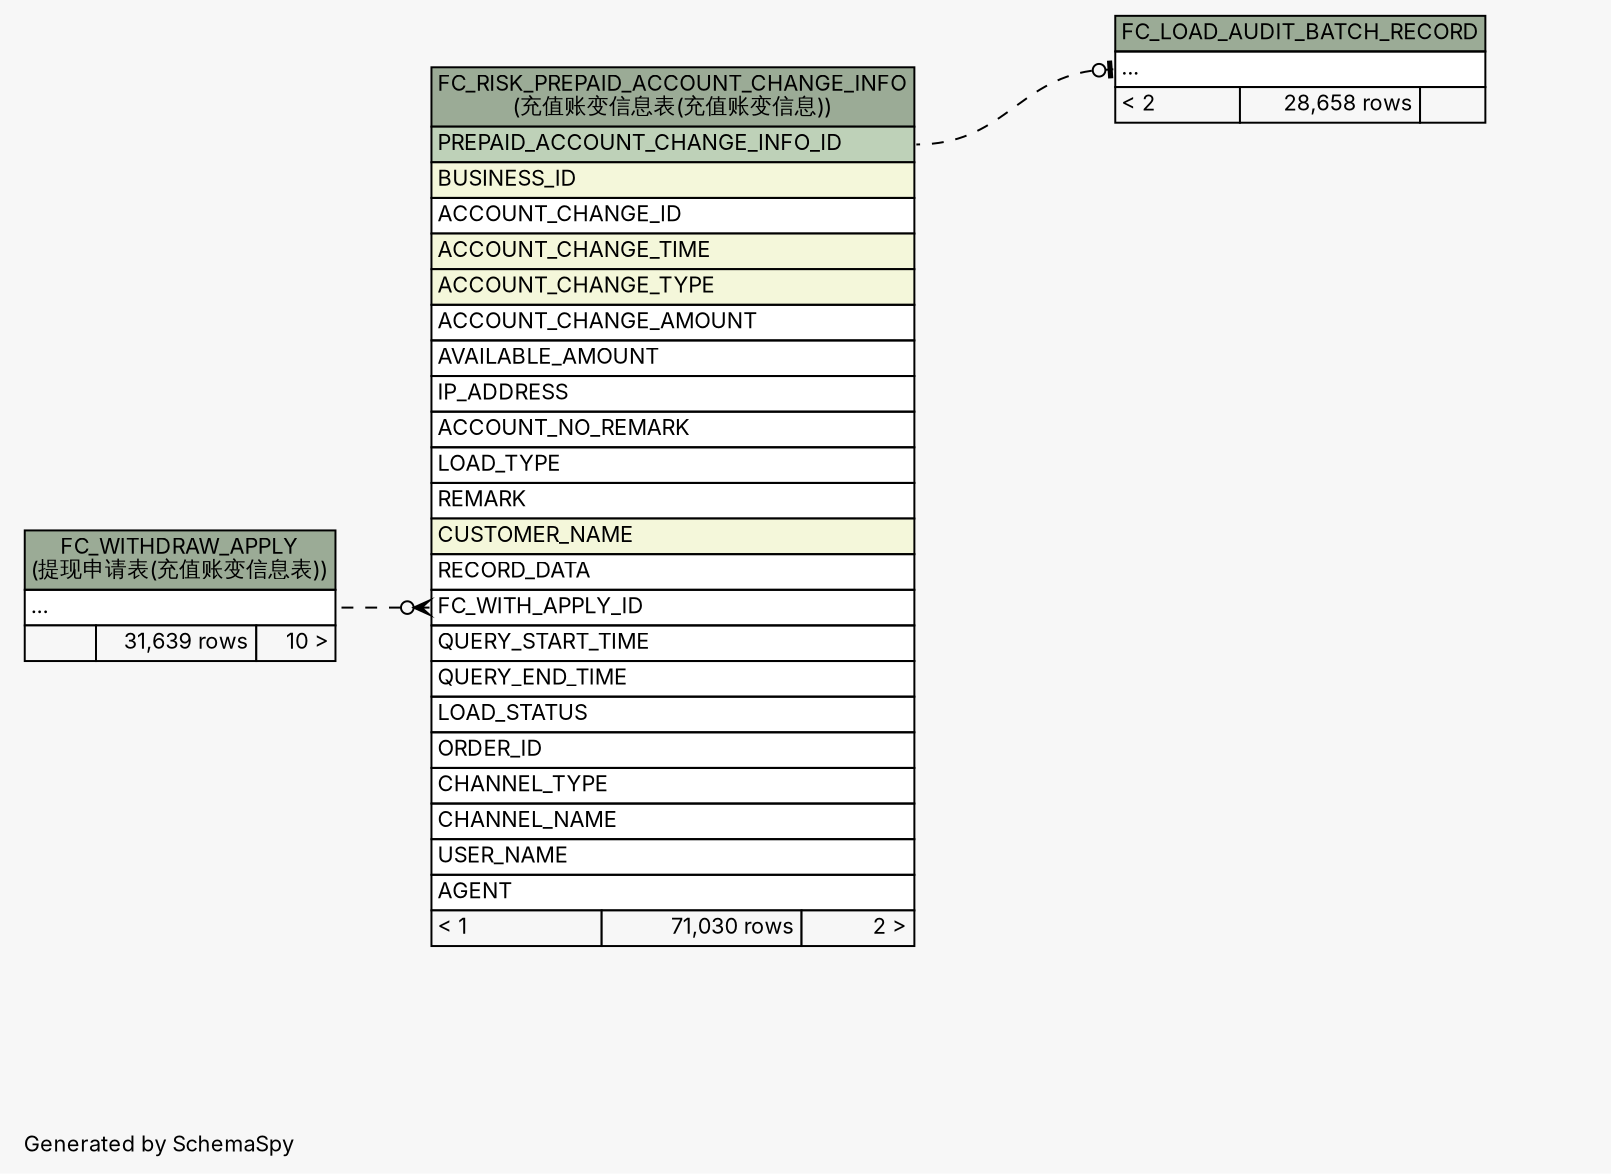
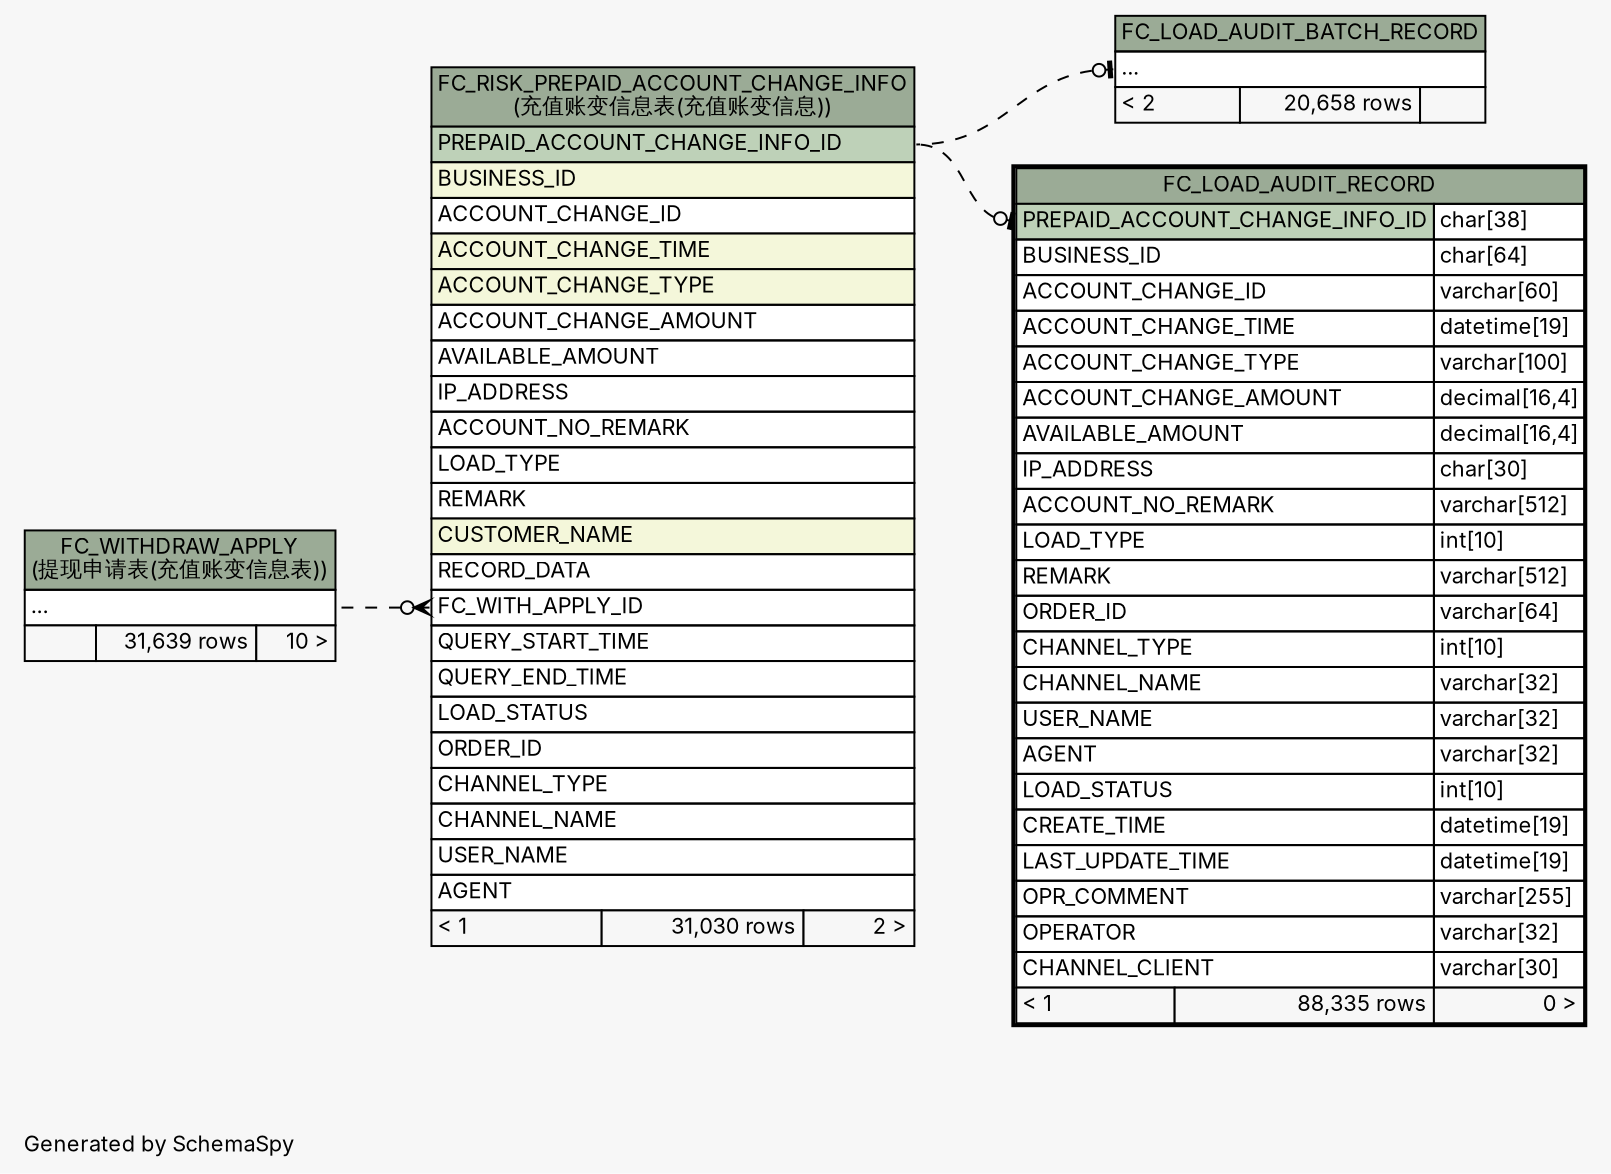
node "FC_LOAD_AUDIT_BATCH_RECORD": text "28,658 rows" -> "20,658 rows"
node "FC_LOAD_AUDIT_RECORD": added
node "FC_RISK_PREPAID_ACCOUNT_CHANGE_INFO": text "71,030 rows" -> "31,030 rows"
